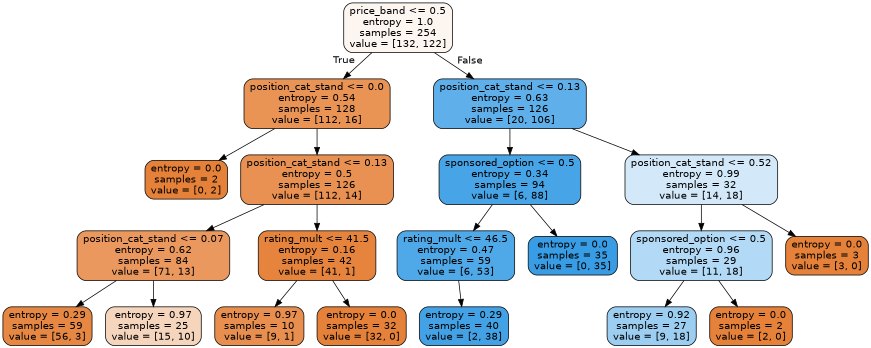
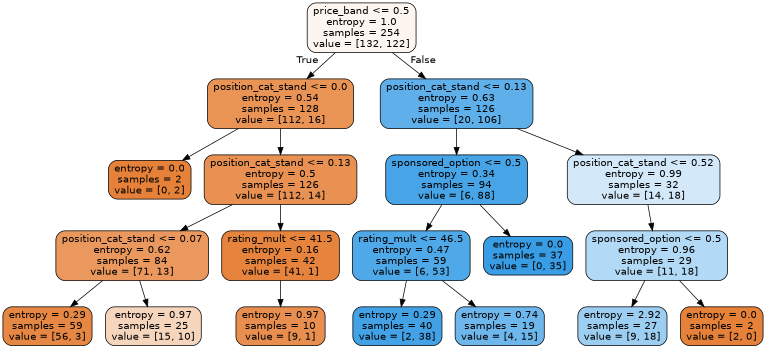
node "entropy = 0.0 samples = 35 value = [0, 35]": label "entropy = 0.0 samples = 35 value = [0, 35]" -> "entropy = 0.0 samples = 37 value = [0, 35]"
node "entropy = 0.0 samples = 3 value = [3, 0]": removed
node "entropy = 0.0 samples = 32 value = [32, 0]": removed
node "entropy = 0.74 samples = 19 value = [4, 15]": added
node "entropy = 0.92 samples = 27 value = [9, 18]": label "entropy = 0.92 samples = 27 value = [9, 18]" -> "entropy = 2.92 samples = 27 value = [9, 18]"
